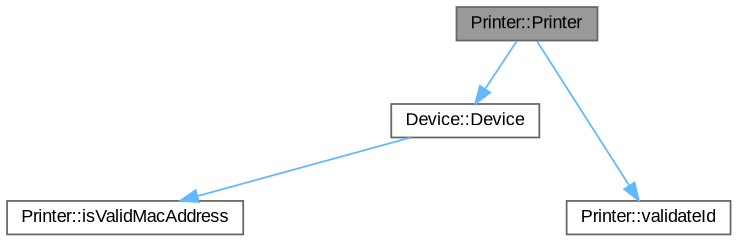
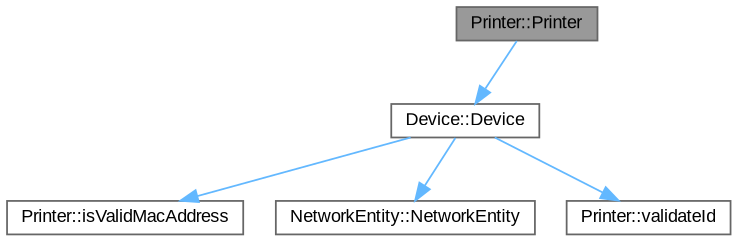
edge "Printer::Printer" -> "Printer::validateId": now "Device::Device" -> "Printer::validateId"
node "NetworkEntity::NetworkEntity": added
